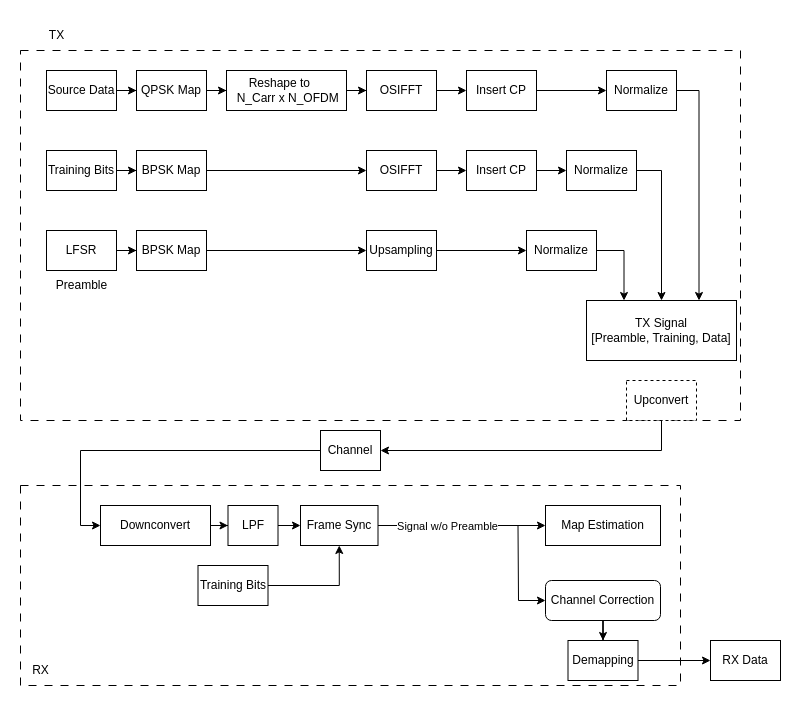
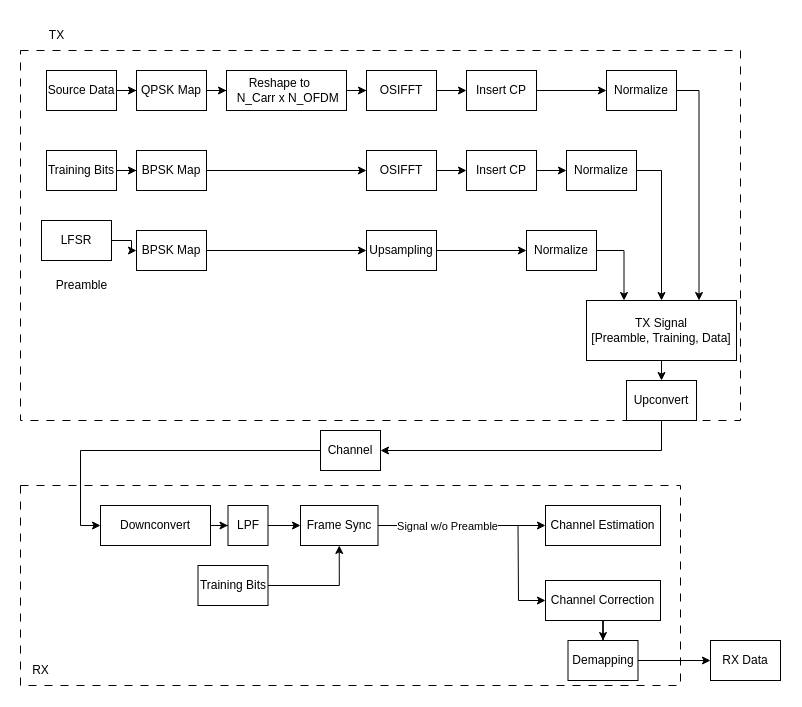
node "LFSR": moved (82, 251) -> (77, 241)
edge "TX Signal [Preamble, Training, Data]" -> "Upconvert": added
node "Upconvert": style dashed -> solid
node "LPF": size 50x40 -> 40x40
node "Map Estimation": label "Map Estimation" -> "Channel Estimation"
node "Channel Correction": shape rounded rectangle -> rectangle
